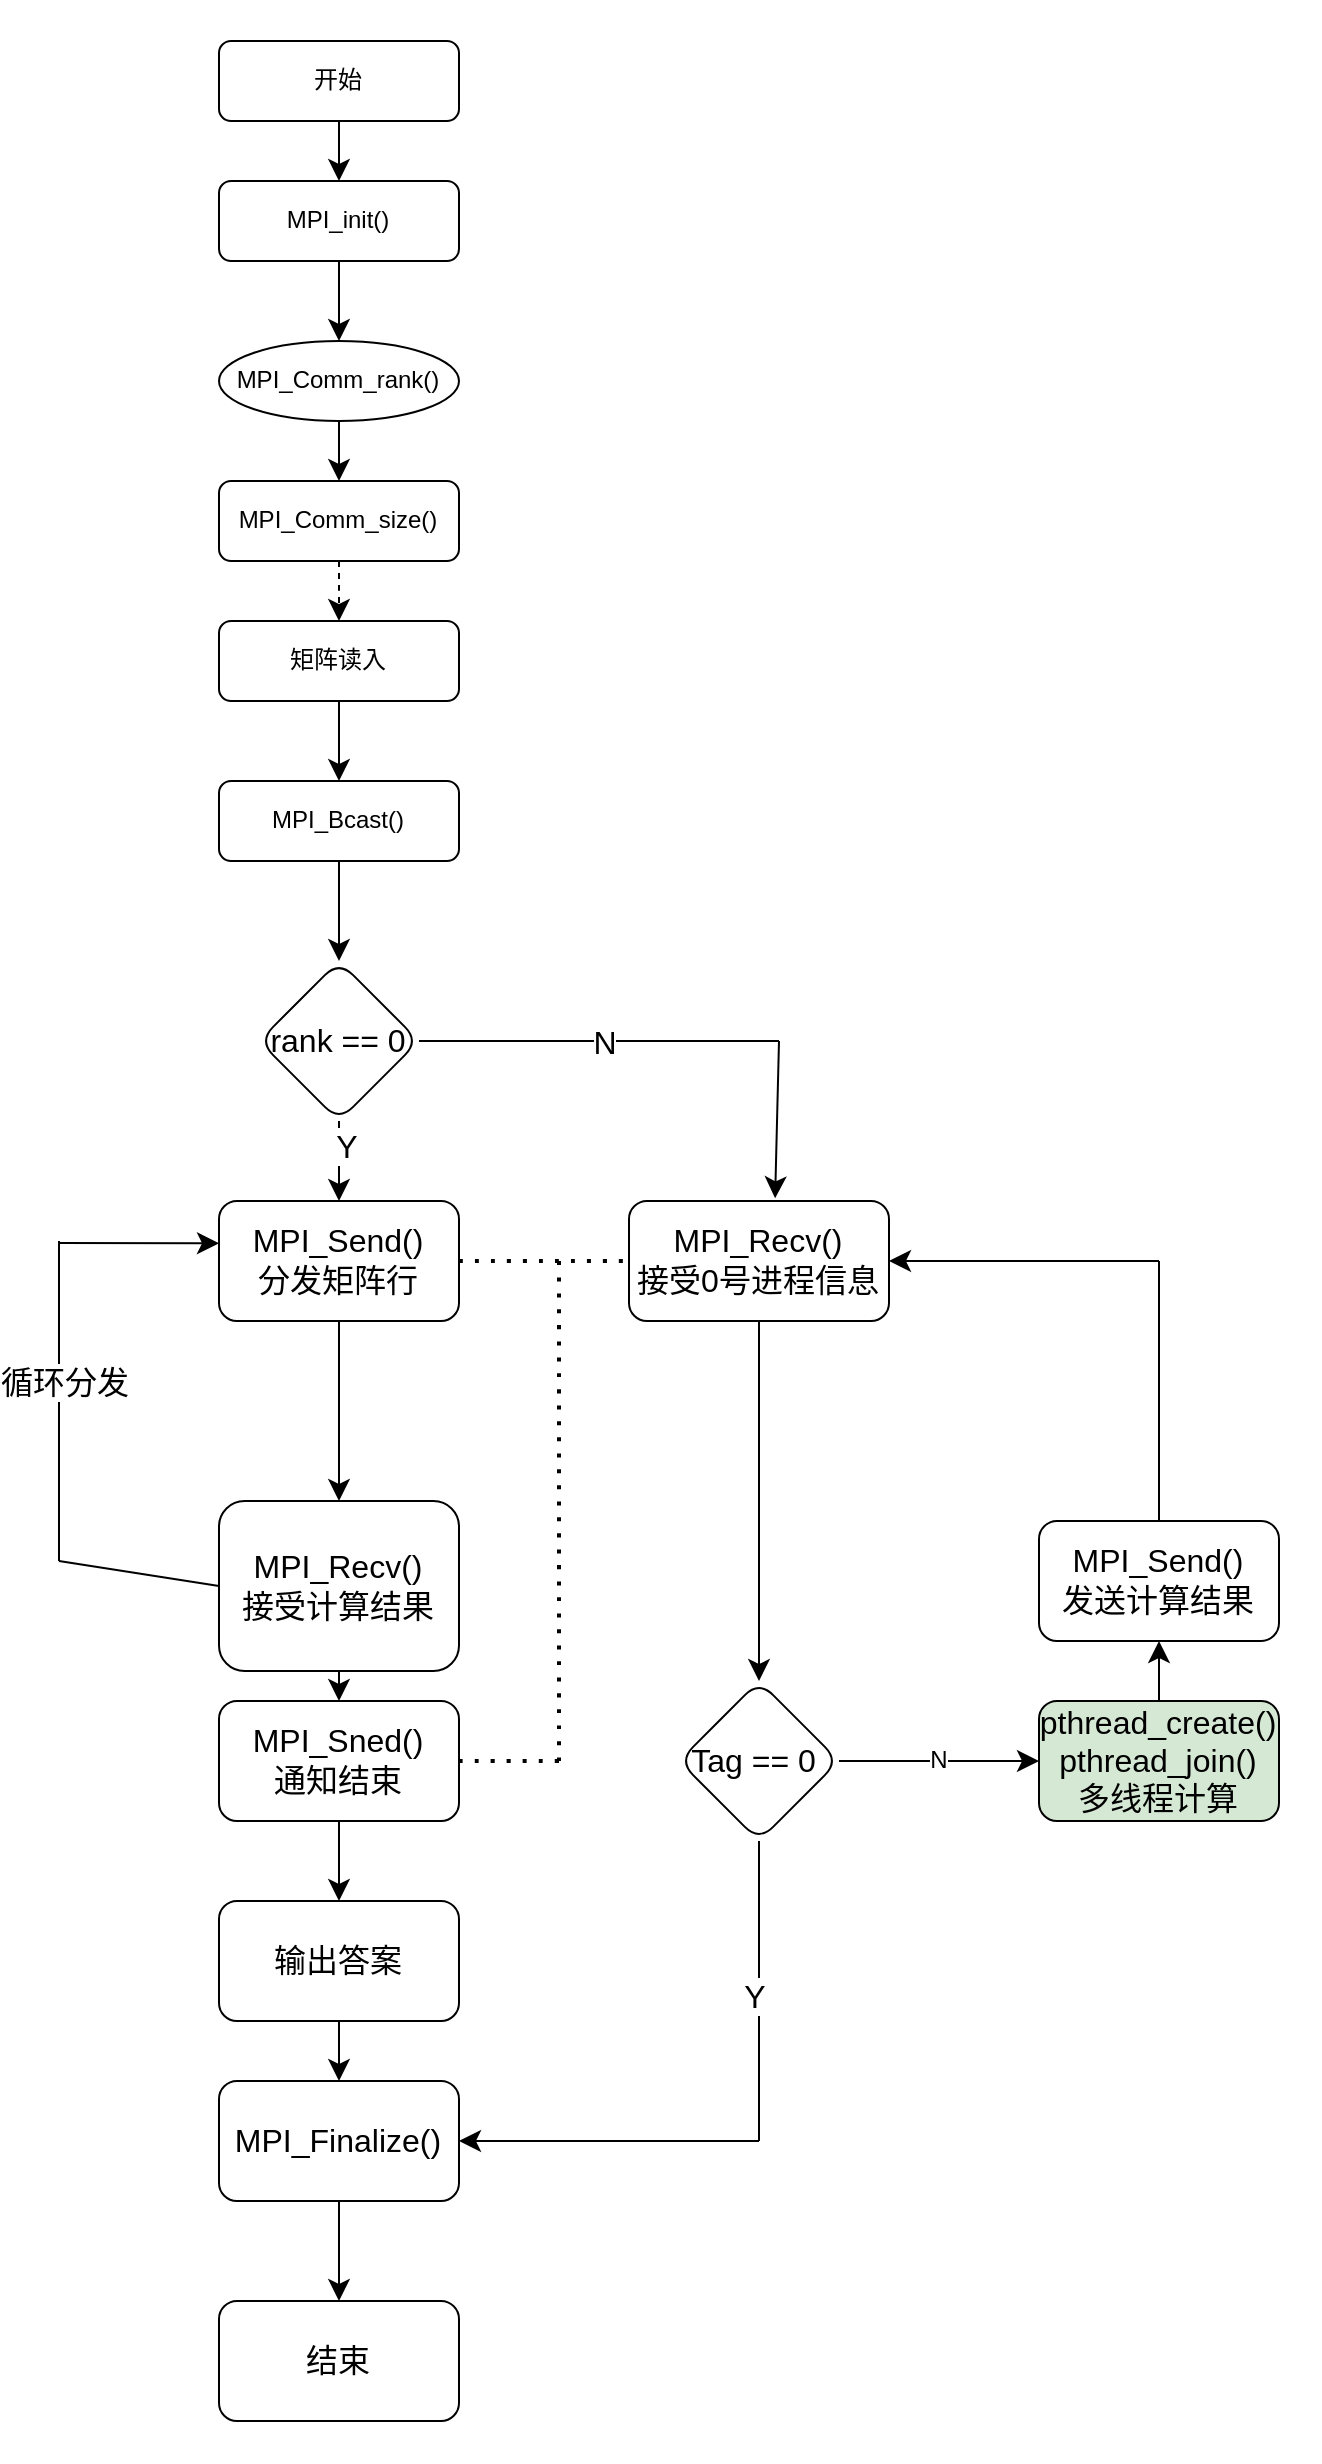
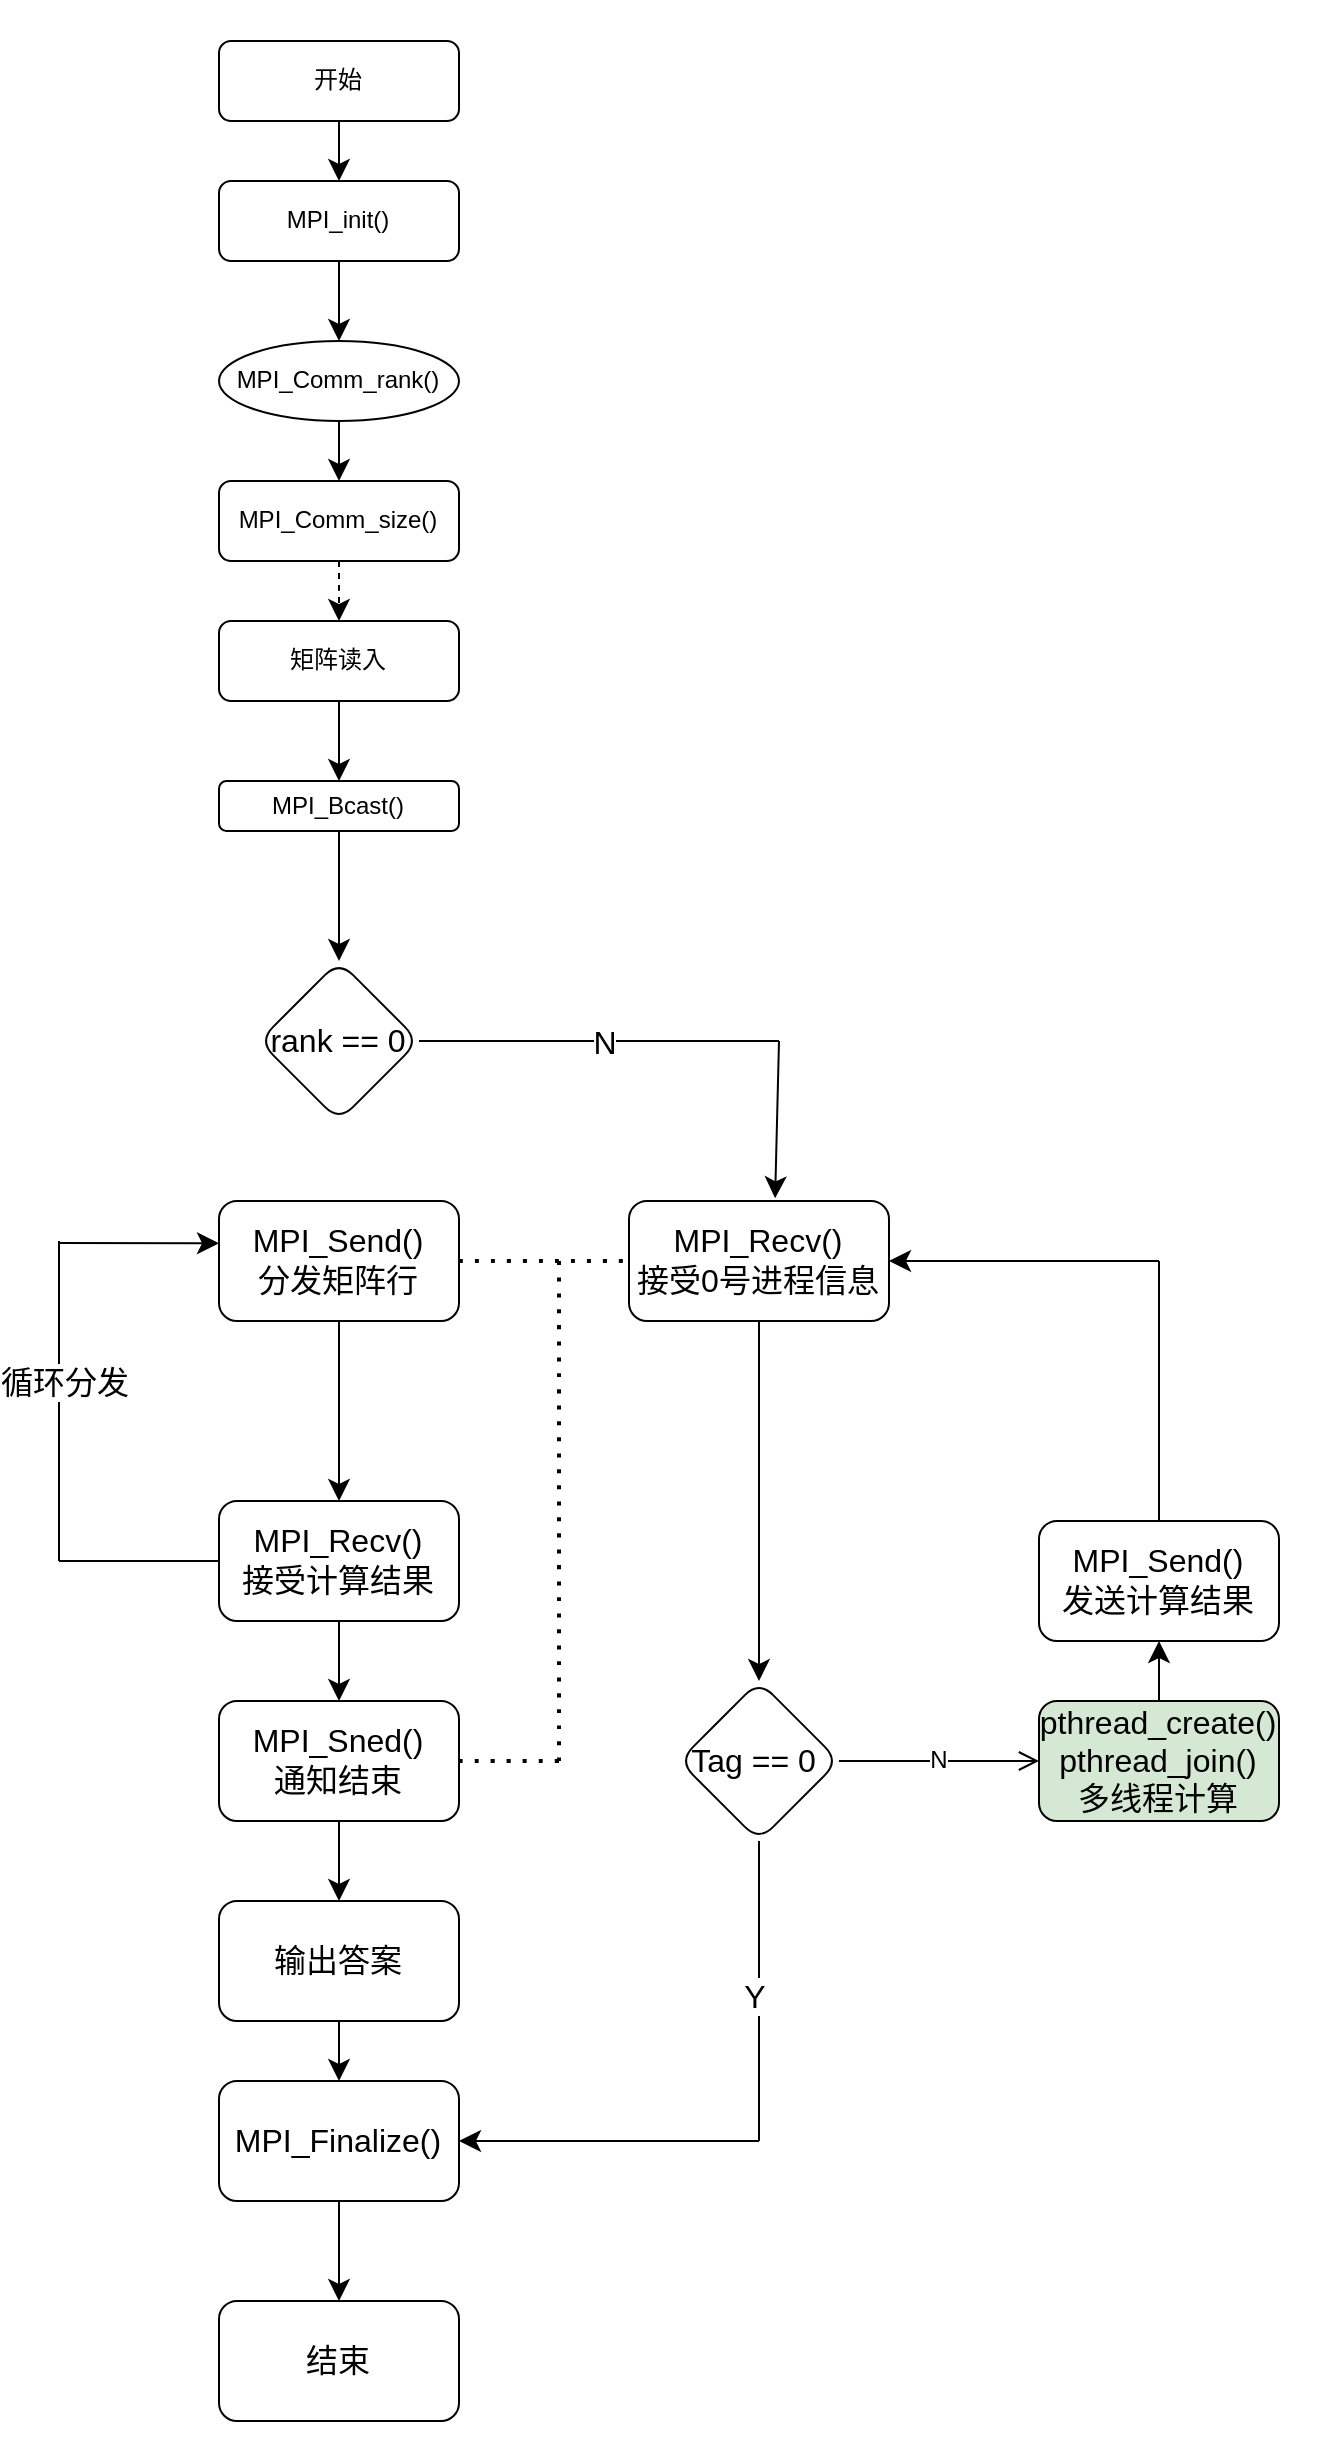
node "MPI_Bcast()": size 240x80 -> 240x50
edge "rank == 0" -> "MPI_Send() 分发矩阵行": removed, label "Y"
node "MPI_Recv() 接受计算结果": size 240x170 -> 240x120
edge "Tag == 0" -> "pthread_create() pthread_join() 多线程计算": arrowhead classic -> open
